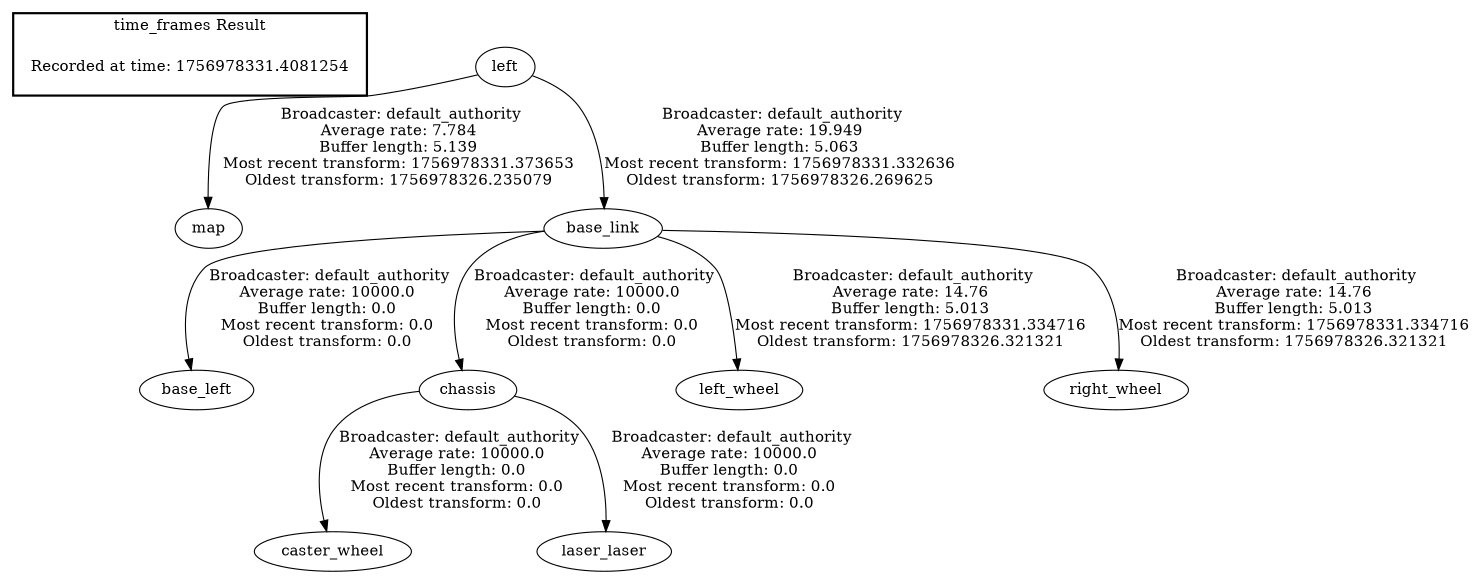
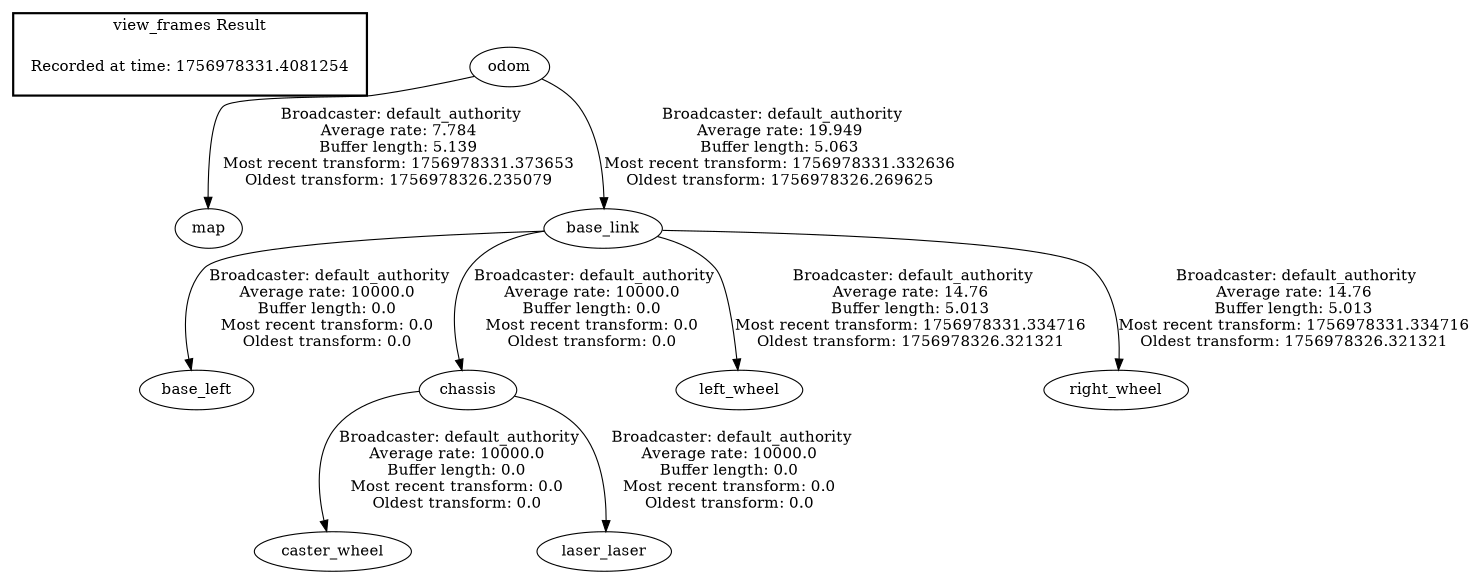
cluster "time_frames Result": label "time_frames Result" -> "view_frames Result"
node "left": label "left" -> "odom"
